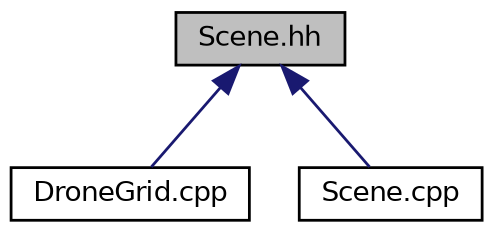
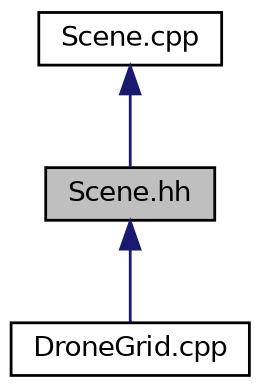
edge "Scene.cpp" -> "Scene.hh": reversed
